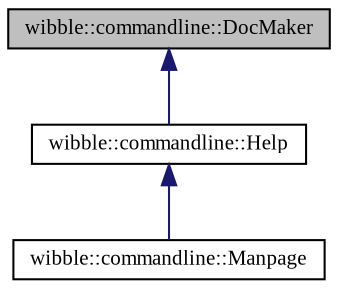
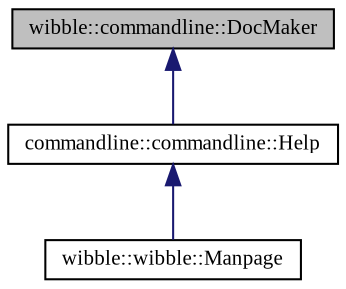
node "wibble::commandline::Help": label "wibble::commandline::Help" -> "commandline::commandline::Help"
node "wibble::commandline::Manpage": label "wibble::commandline::Manpage" -> "wibble::wibble::Manpage"
